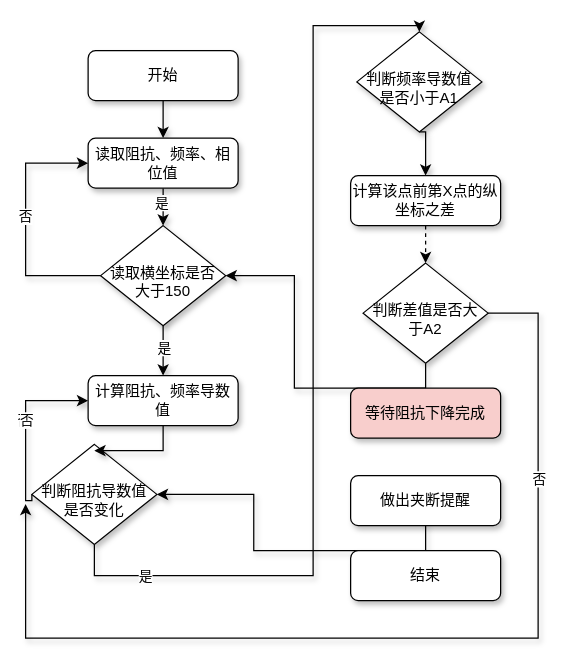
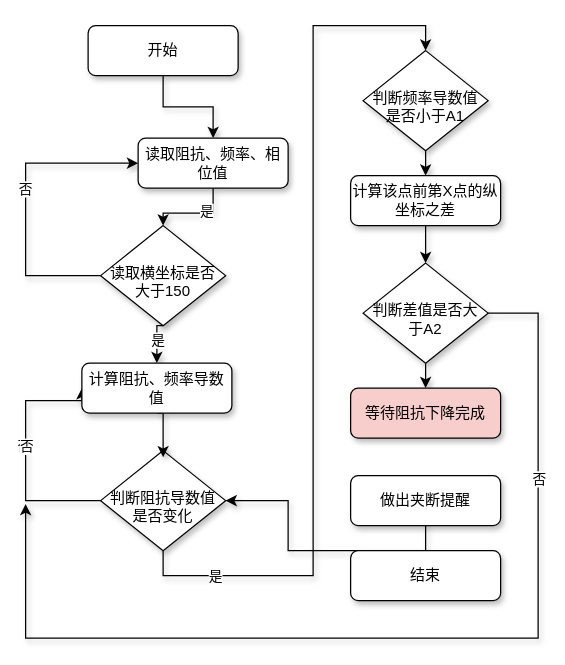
node "开始": moved (163, 76) -> (163, 51)
node "判断频率导数值是否小于A1": moved (419, 82) -> (426, 101)
node "读取阻抗、频率、相位值": moved (163, 163) -> (213, 163)
edge "计算该点前第X点的纵坐标之差" -> "判断差值是否大于A2": style dashed -> solid
edge "判断差值是否大于A2" -> "读取横坐标是否大于150": now "判断差值是否大于A2" -> "等待阻抗下降完成"
node "计算阻抗、频率导数值": moved (163, 401) -> (157, 388)
node "判断阻抗导数值是否变化": moved (94, 494) -> (163, 501)
